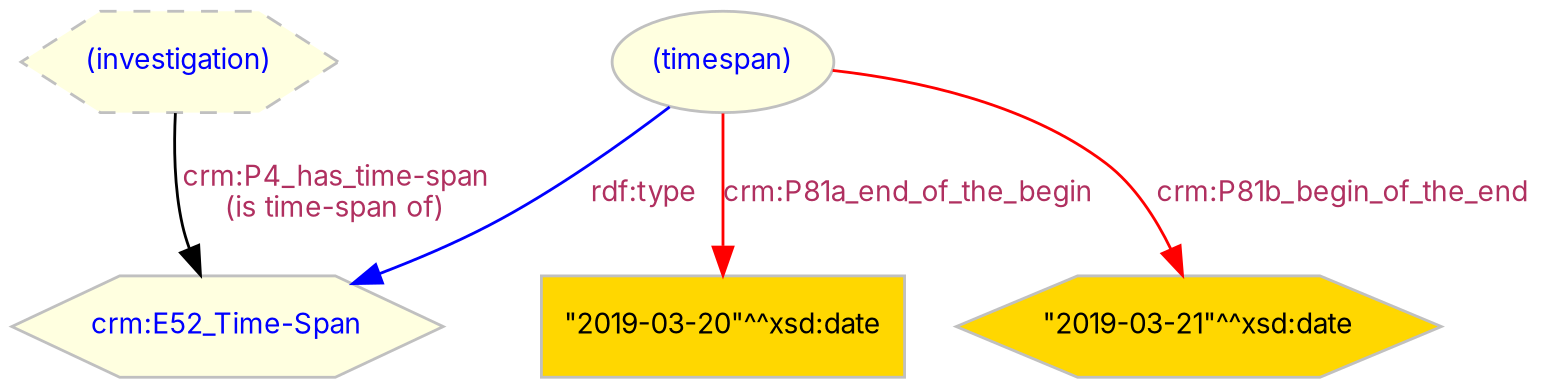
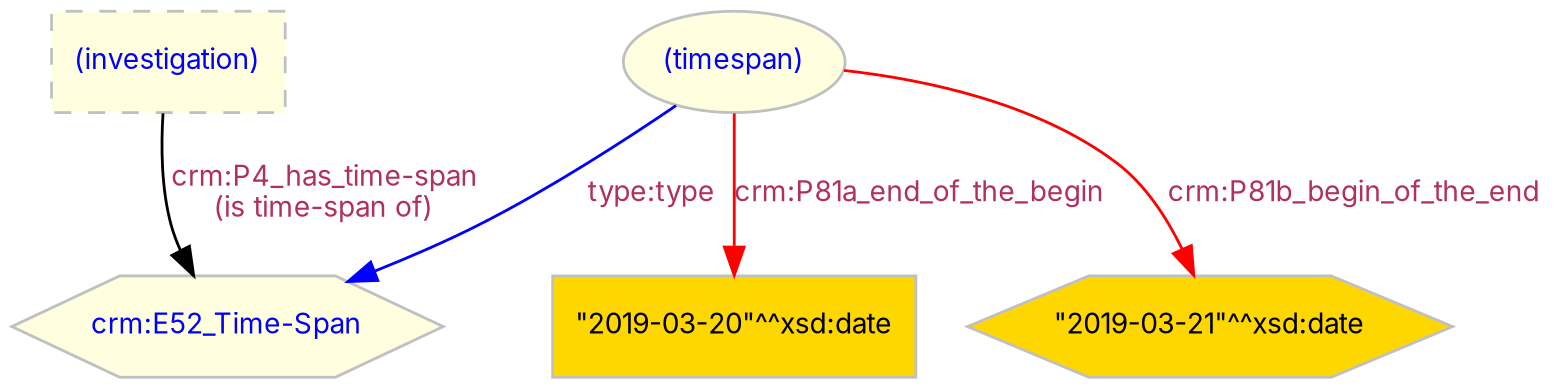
node "(investigation)": shape hexagon -> box
edge "(timespan)" -> "crm:E52_Time-Span": label "rdf:type" -> "type:type"
